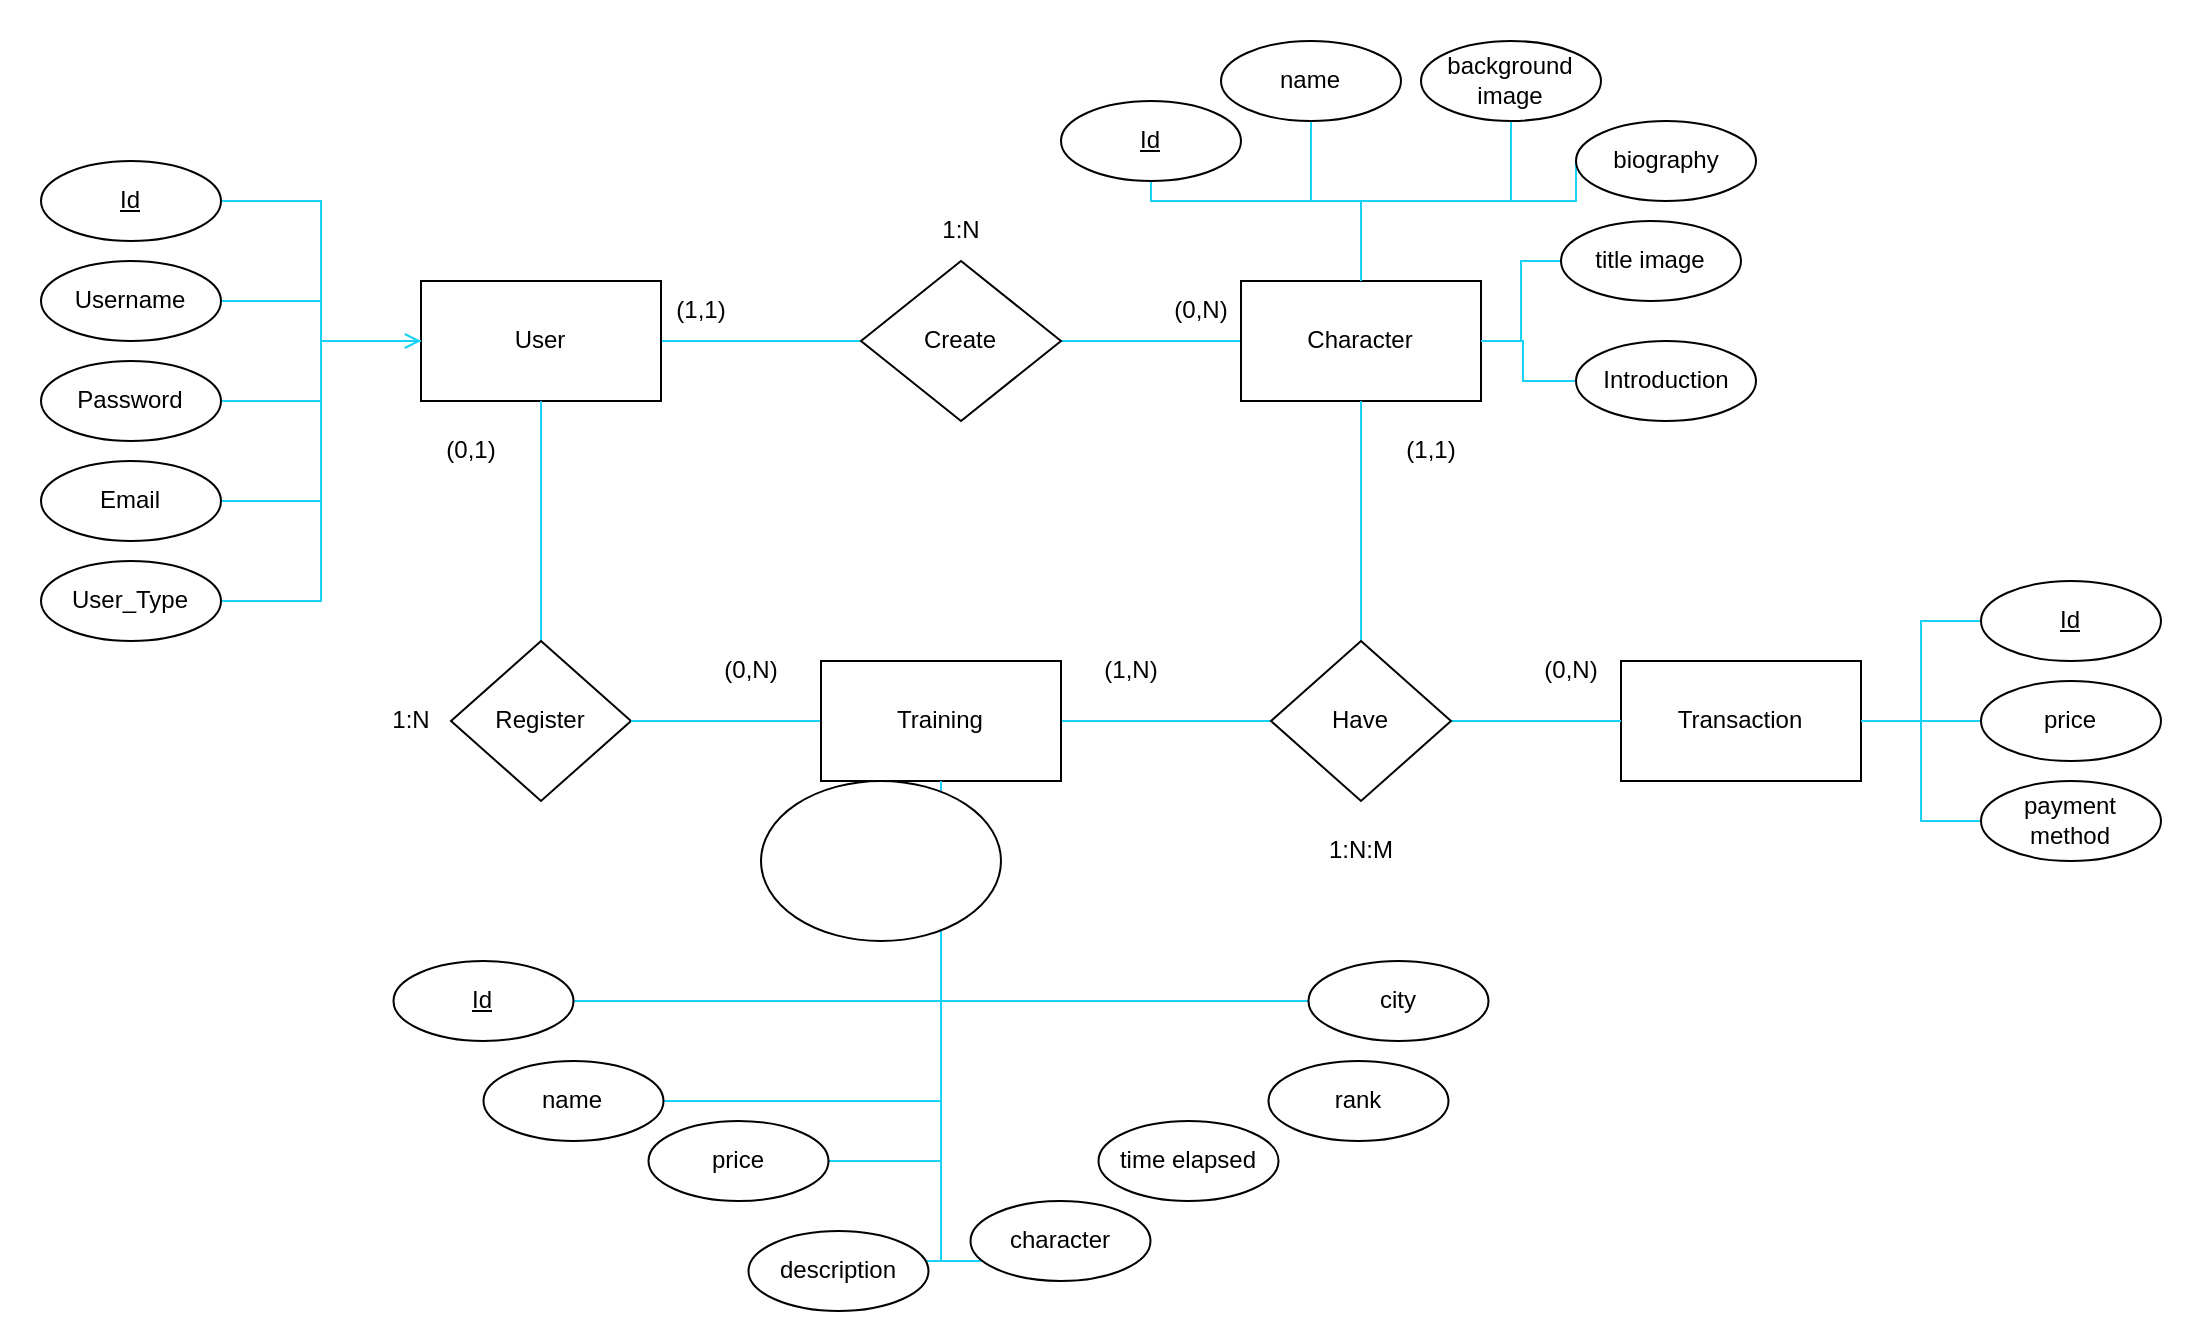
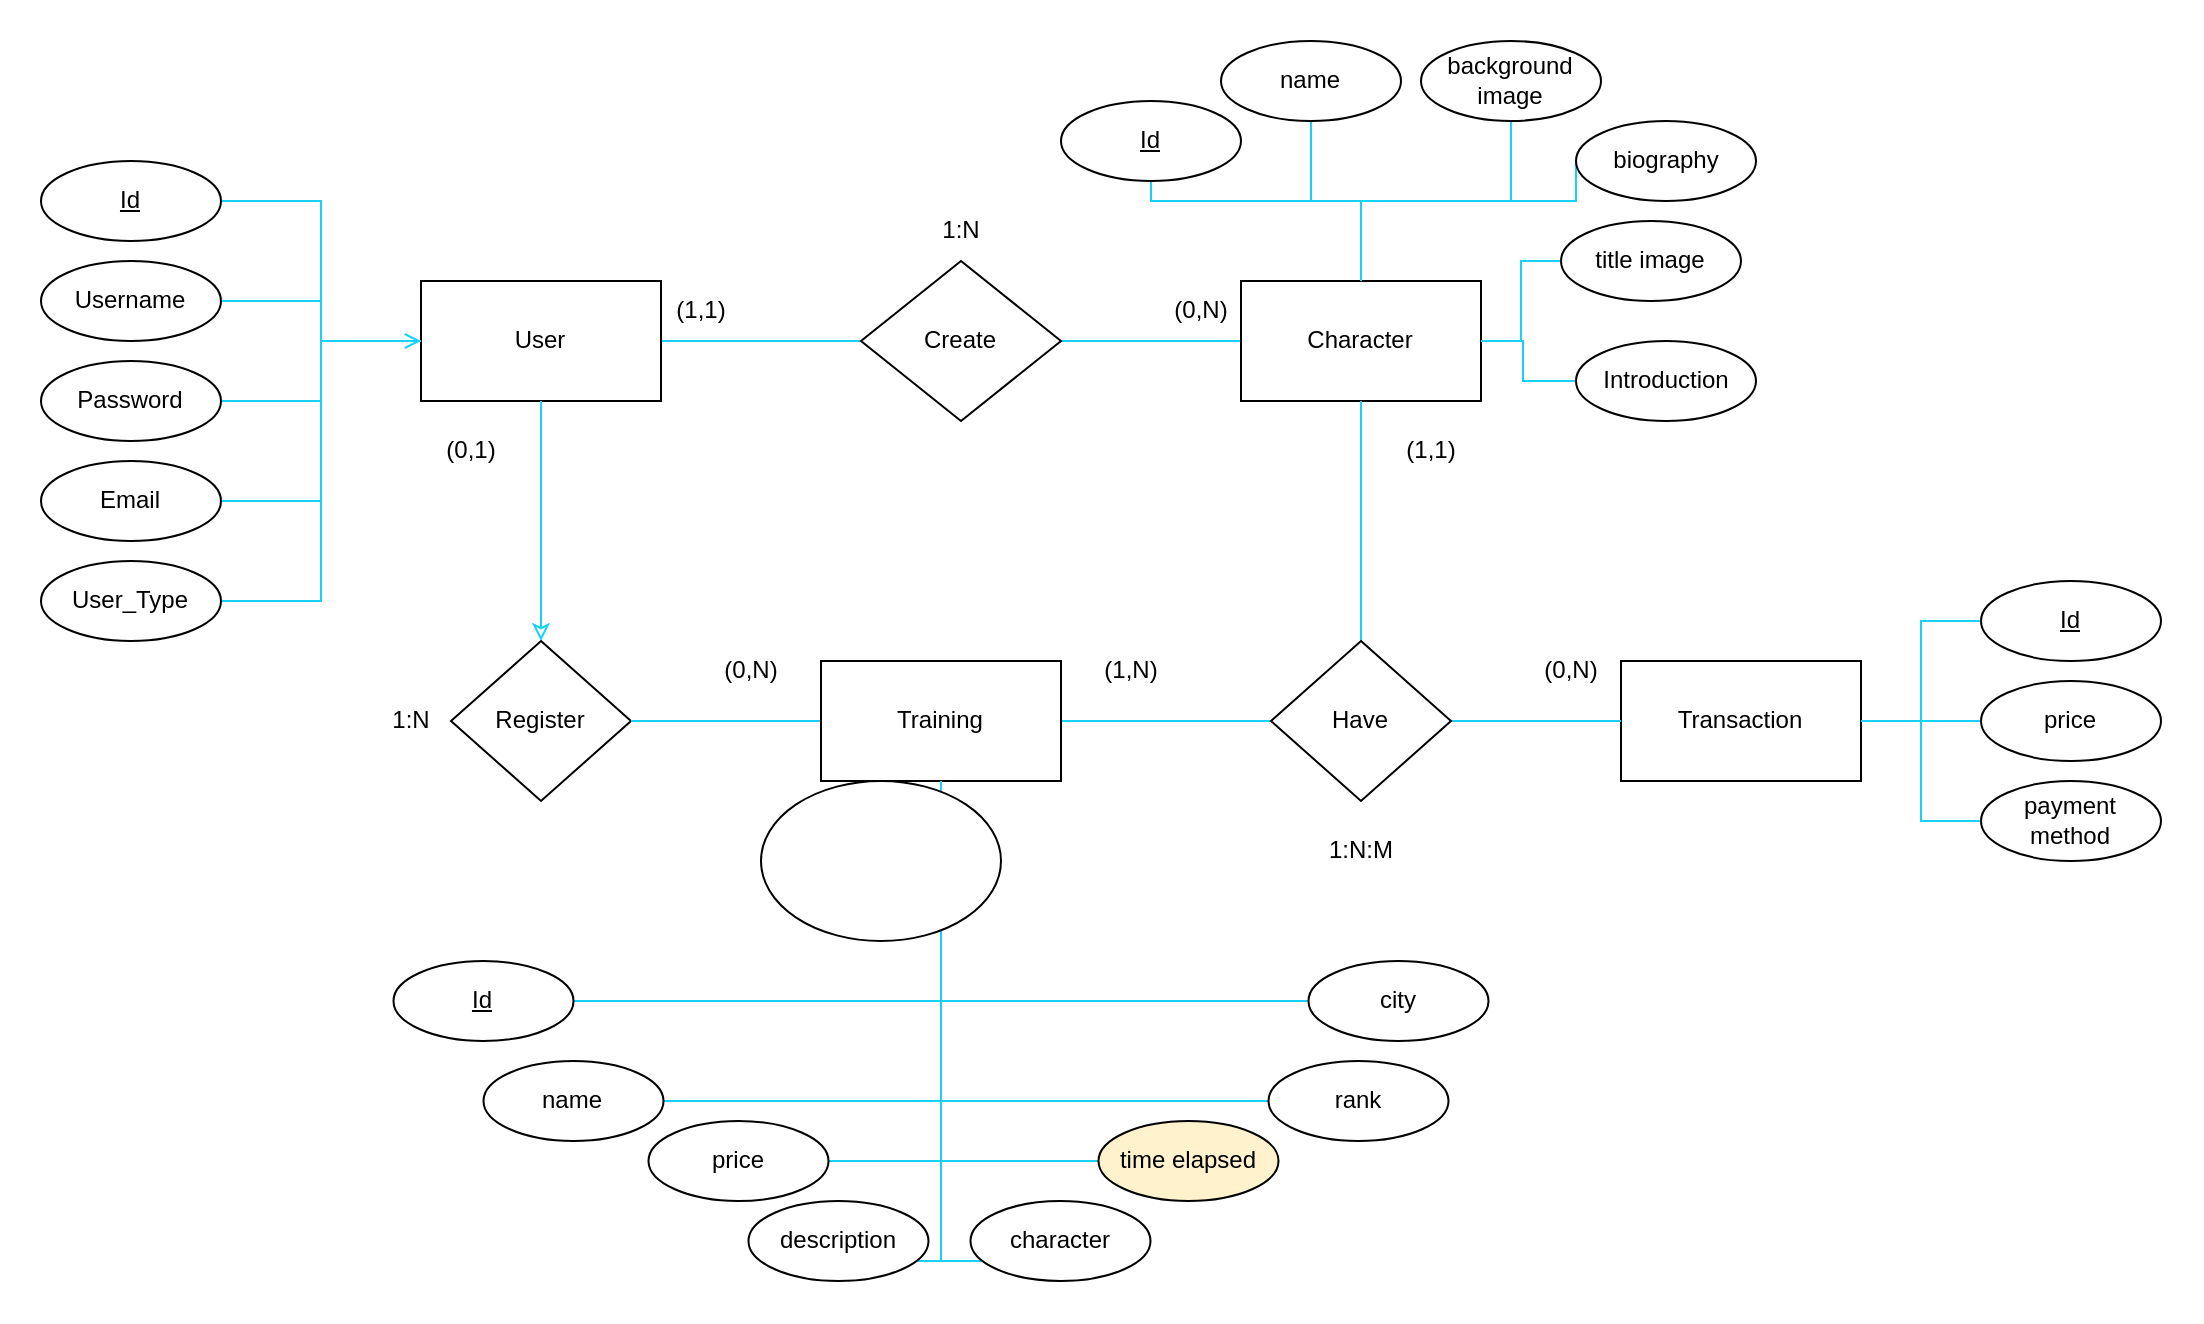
edge "User" -- "Register": arrowhead none -> classic
edge "Training" -- "rank": added
edge "Training" -- "time elapsed": added
node "time elapsed": fillcolor #ffffff -> #fff2cc
node "description": moved (839, 1271) -> (839, 1241)
